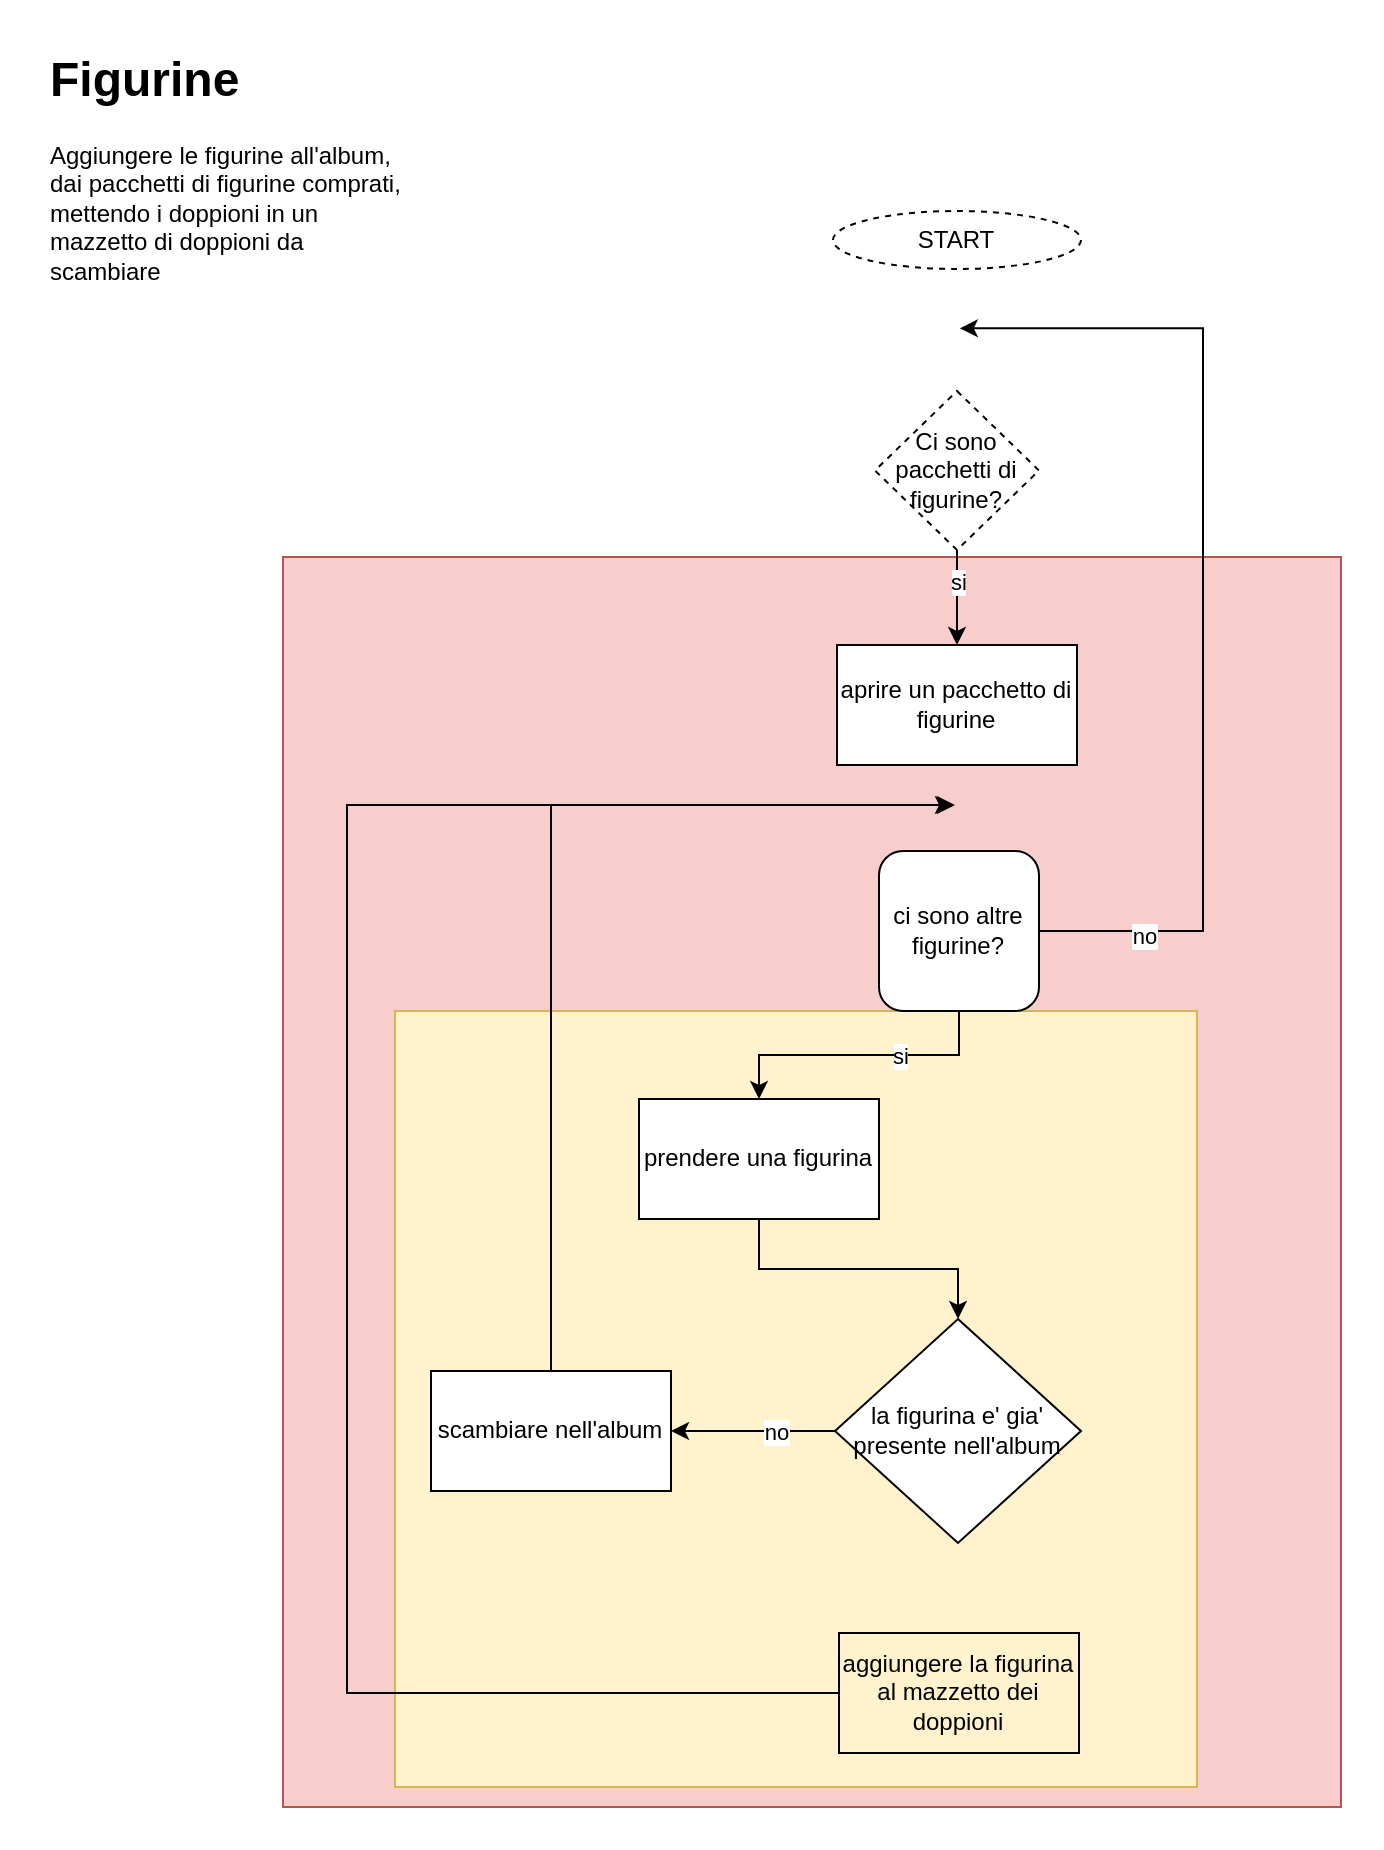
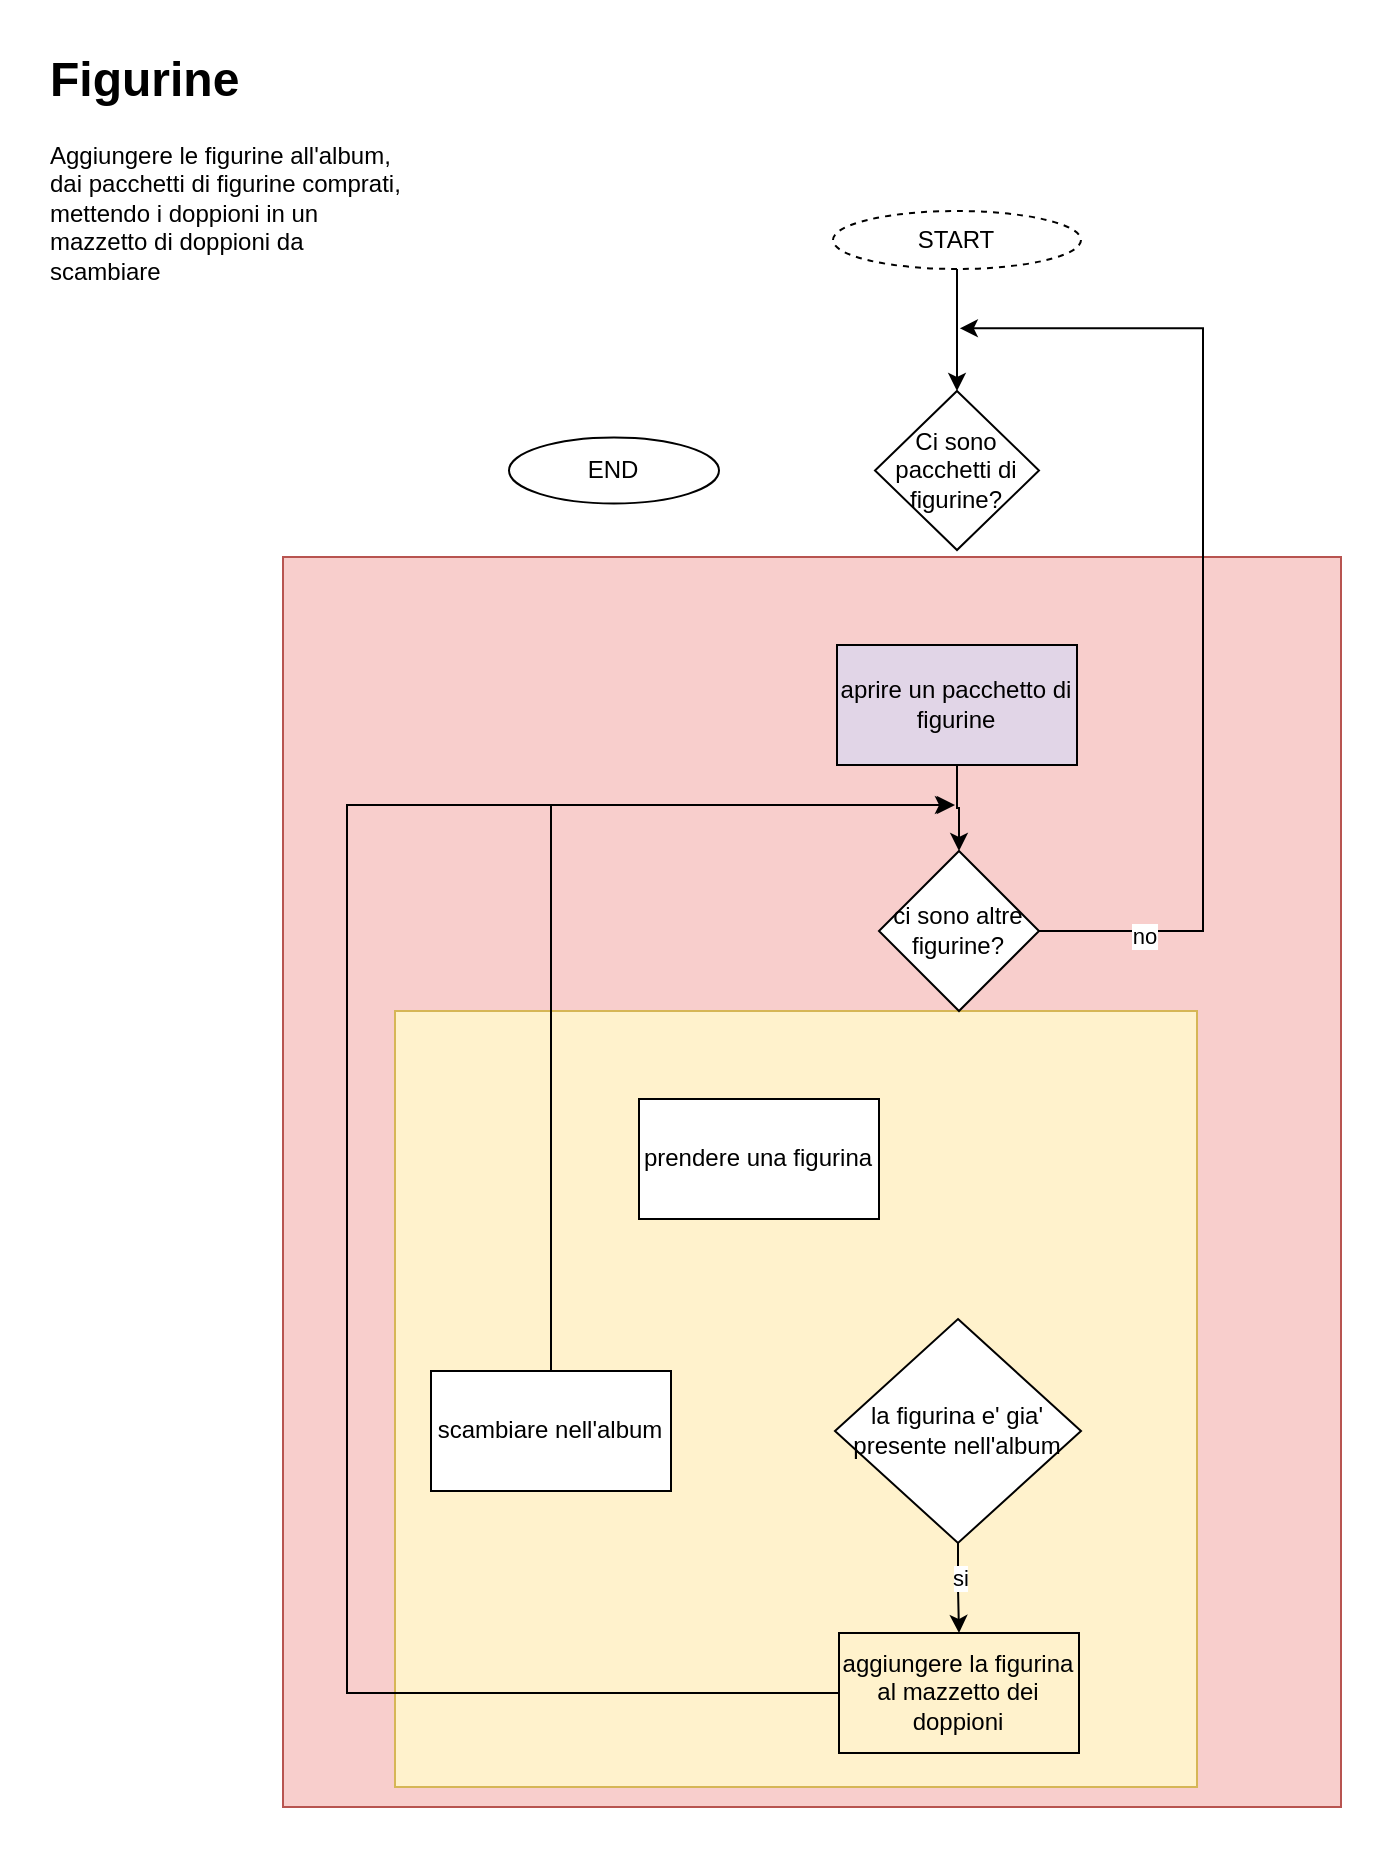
edge "START" -> "Ci sono pacchetti di figurine?": added
node "END": added
node "Ci sono pacchetti di figurine?": style dashed -> solid
edge "Ci sono pacchetti di figurine?" -> "aprire un pacchetto di figurine": removed, label "si"
node "aprire un pacchetto di figurine": fillcolor #ffffff -> #e1d5e7
edge "aprire un pacchetto di figurine" -> "ci sono altre figurine?": added
node "ci sono altre figurine?": shape rounded rectangle -> diamond
edge "ci sono altre figurine?" -> "prendere una figurina": removed, label "si"
edge "prendere una figurina" -> "la figurina e' gia' presente nell'album": removed
edge "la figurina e' gia' presente nell'album" -> "scambiare nell'album": removed, label "no"
edge "la figurina e' gia' presente nell'album" -> "aggiungere la figurina al mazzetto dei doppioni": added, label "si"
